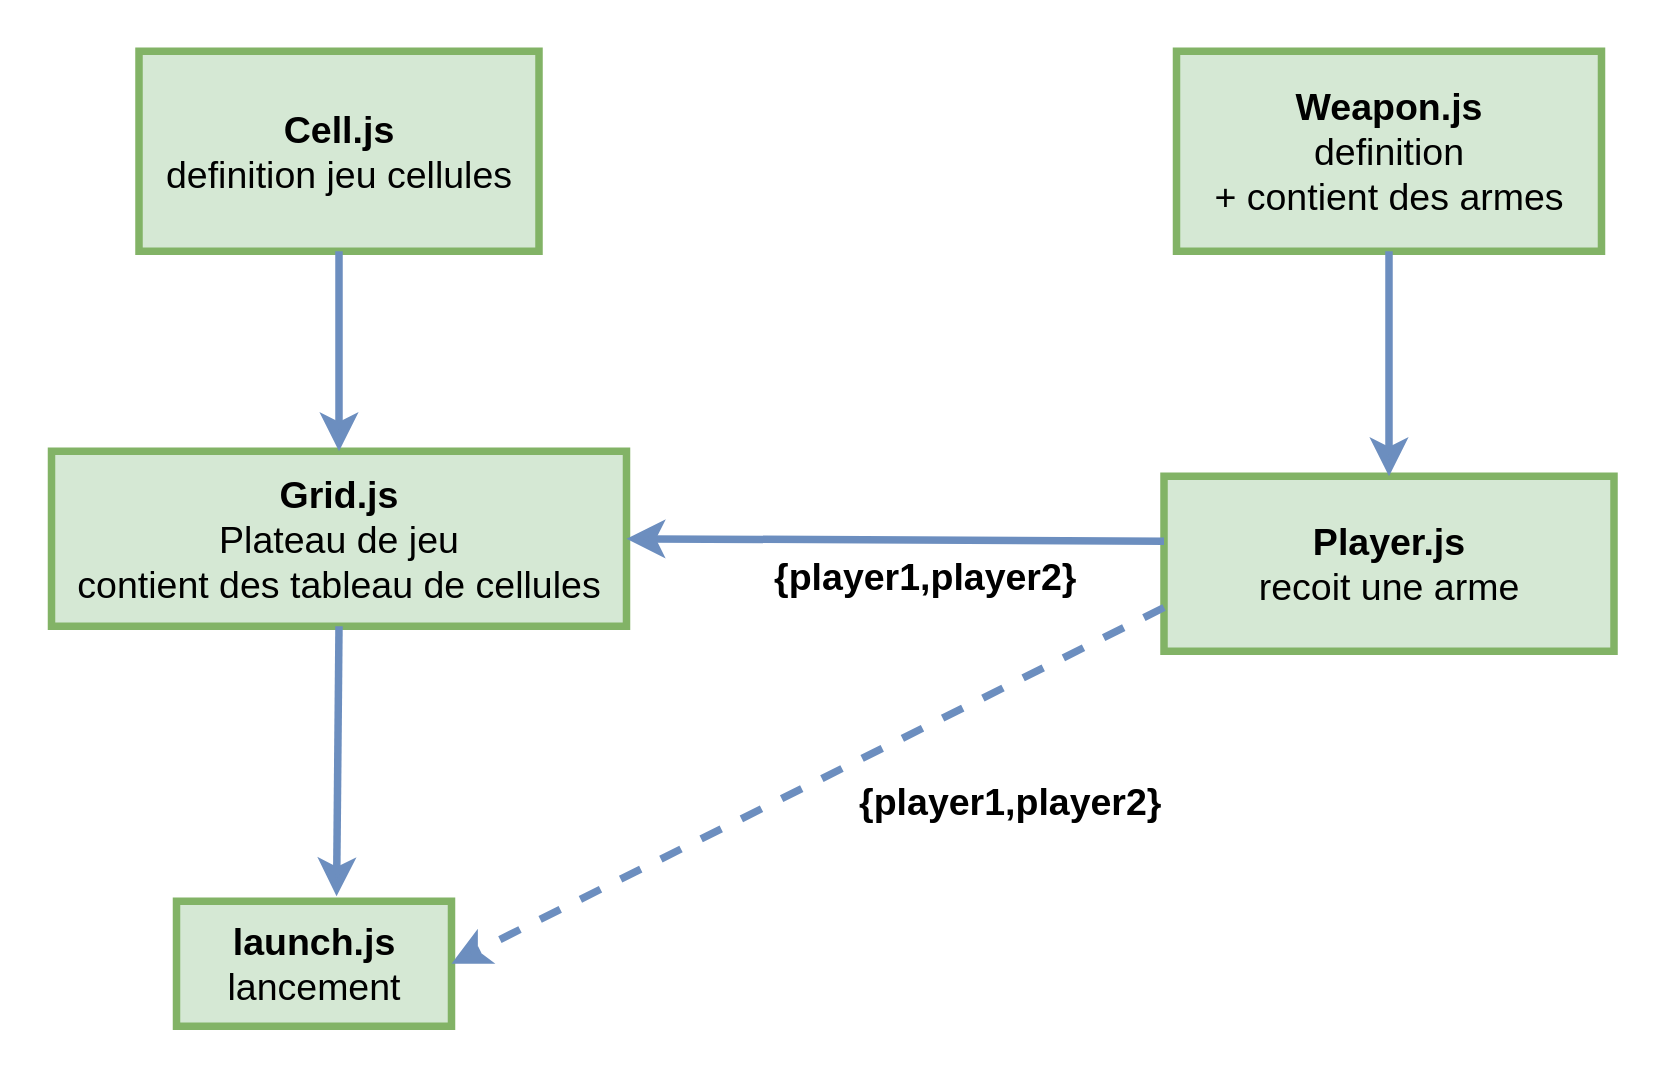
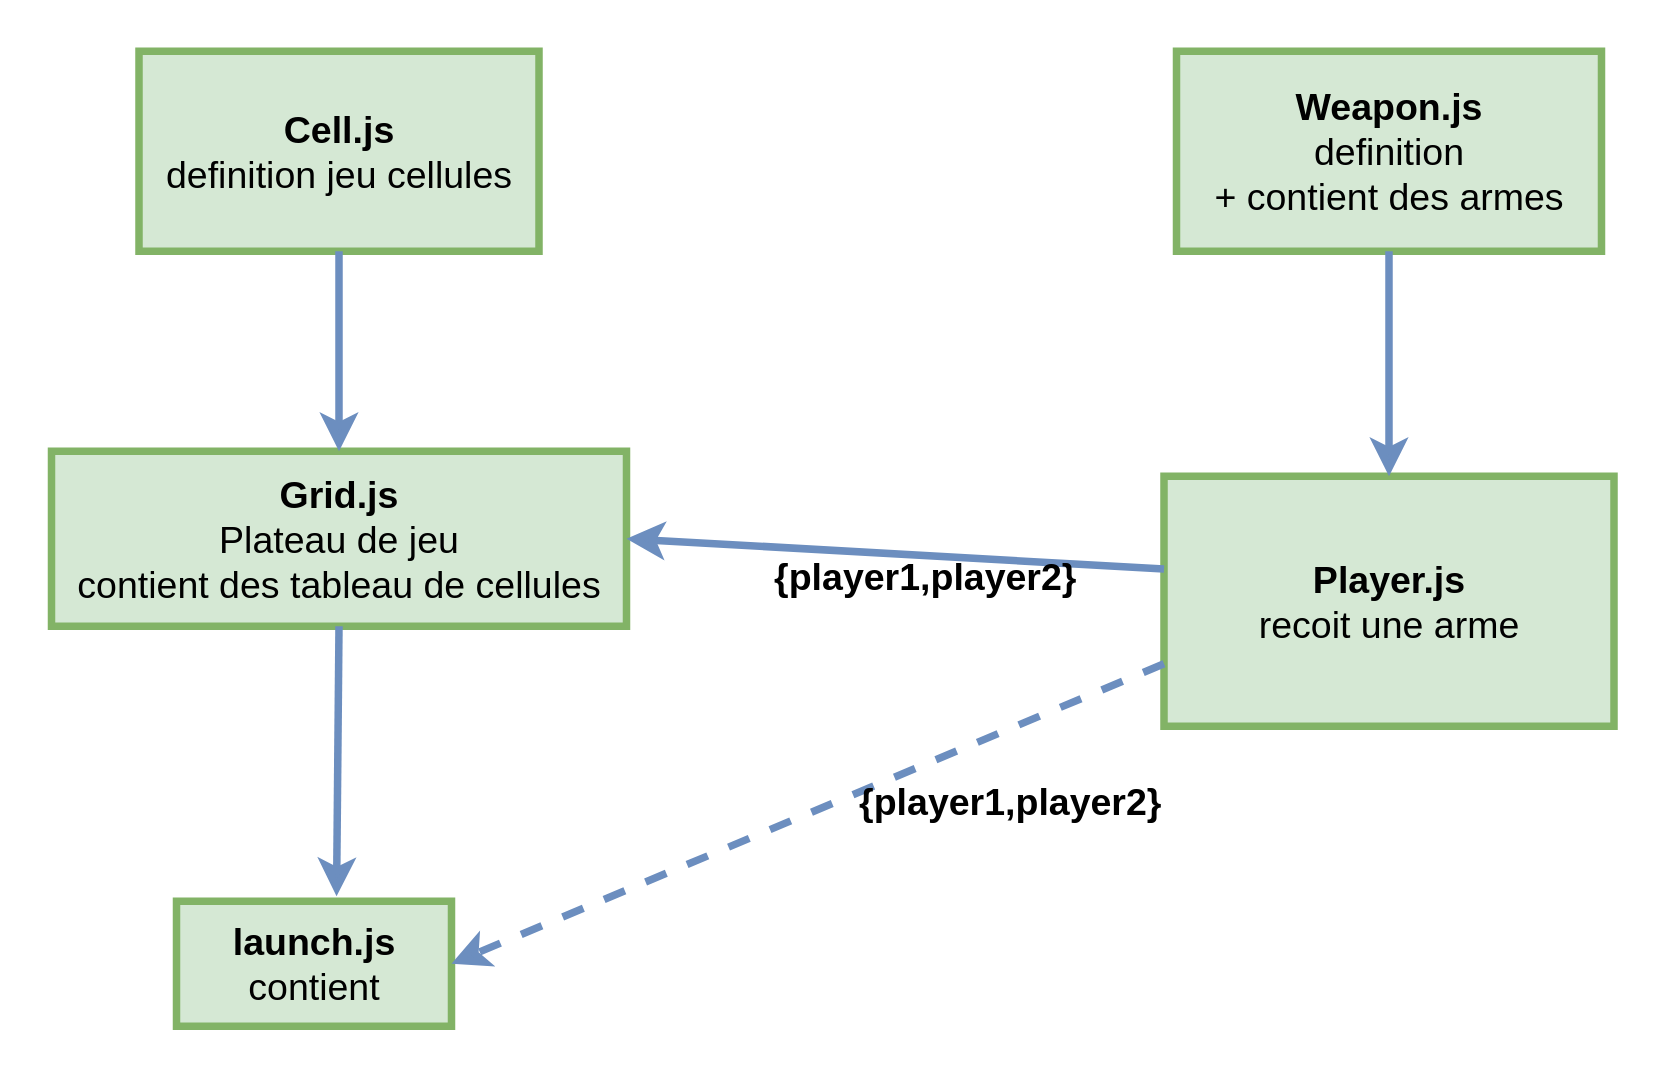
node "Player.js recoit une arme": size 450x175 -> 450x250
node "launch.js lancement": label "launch.js lancement" -> "launch.js contient"
